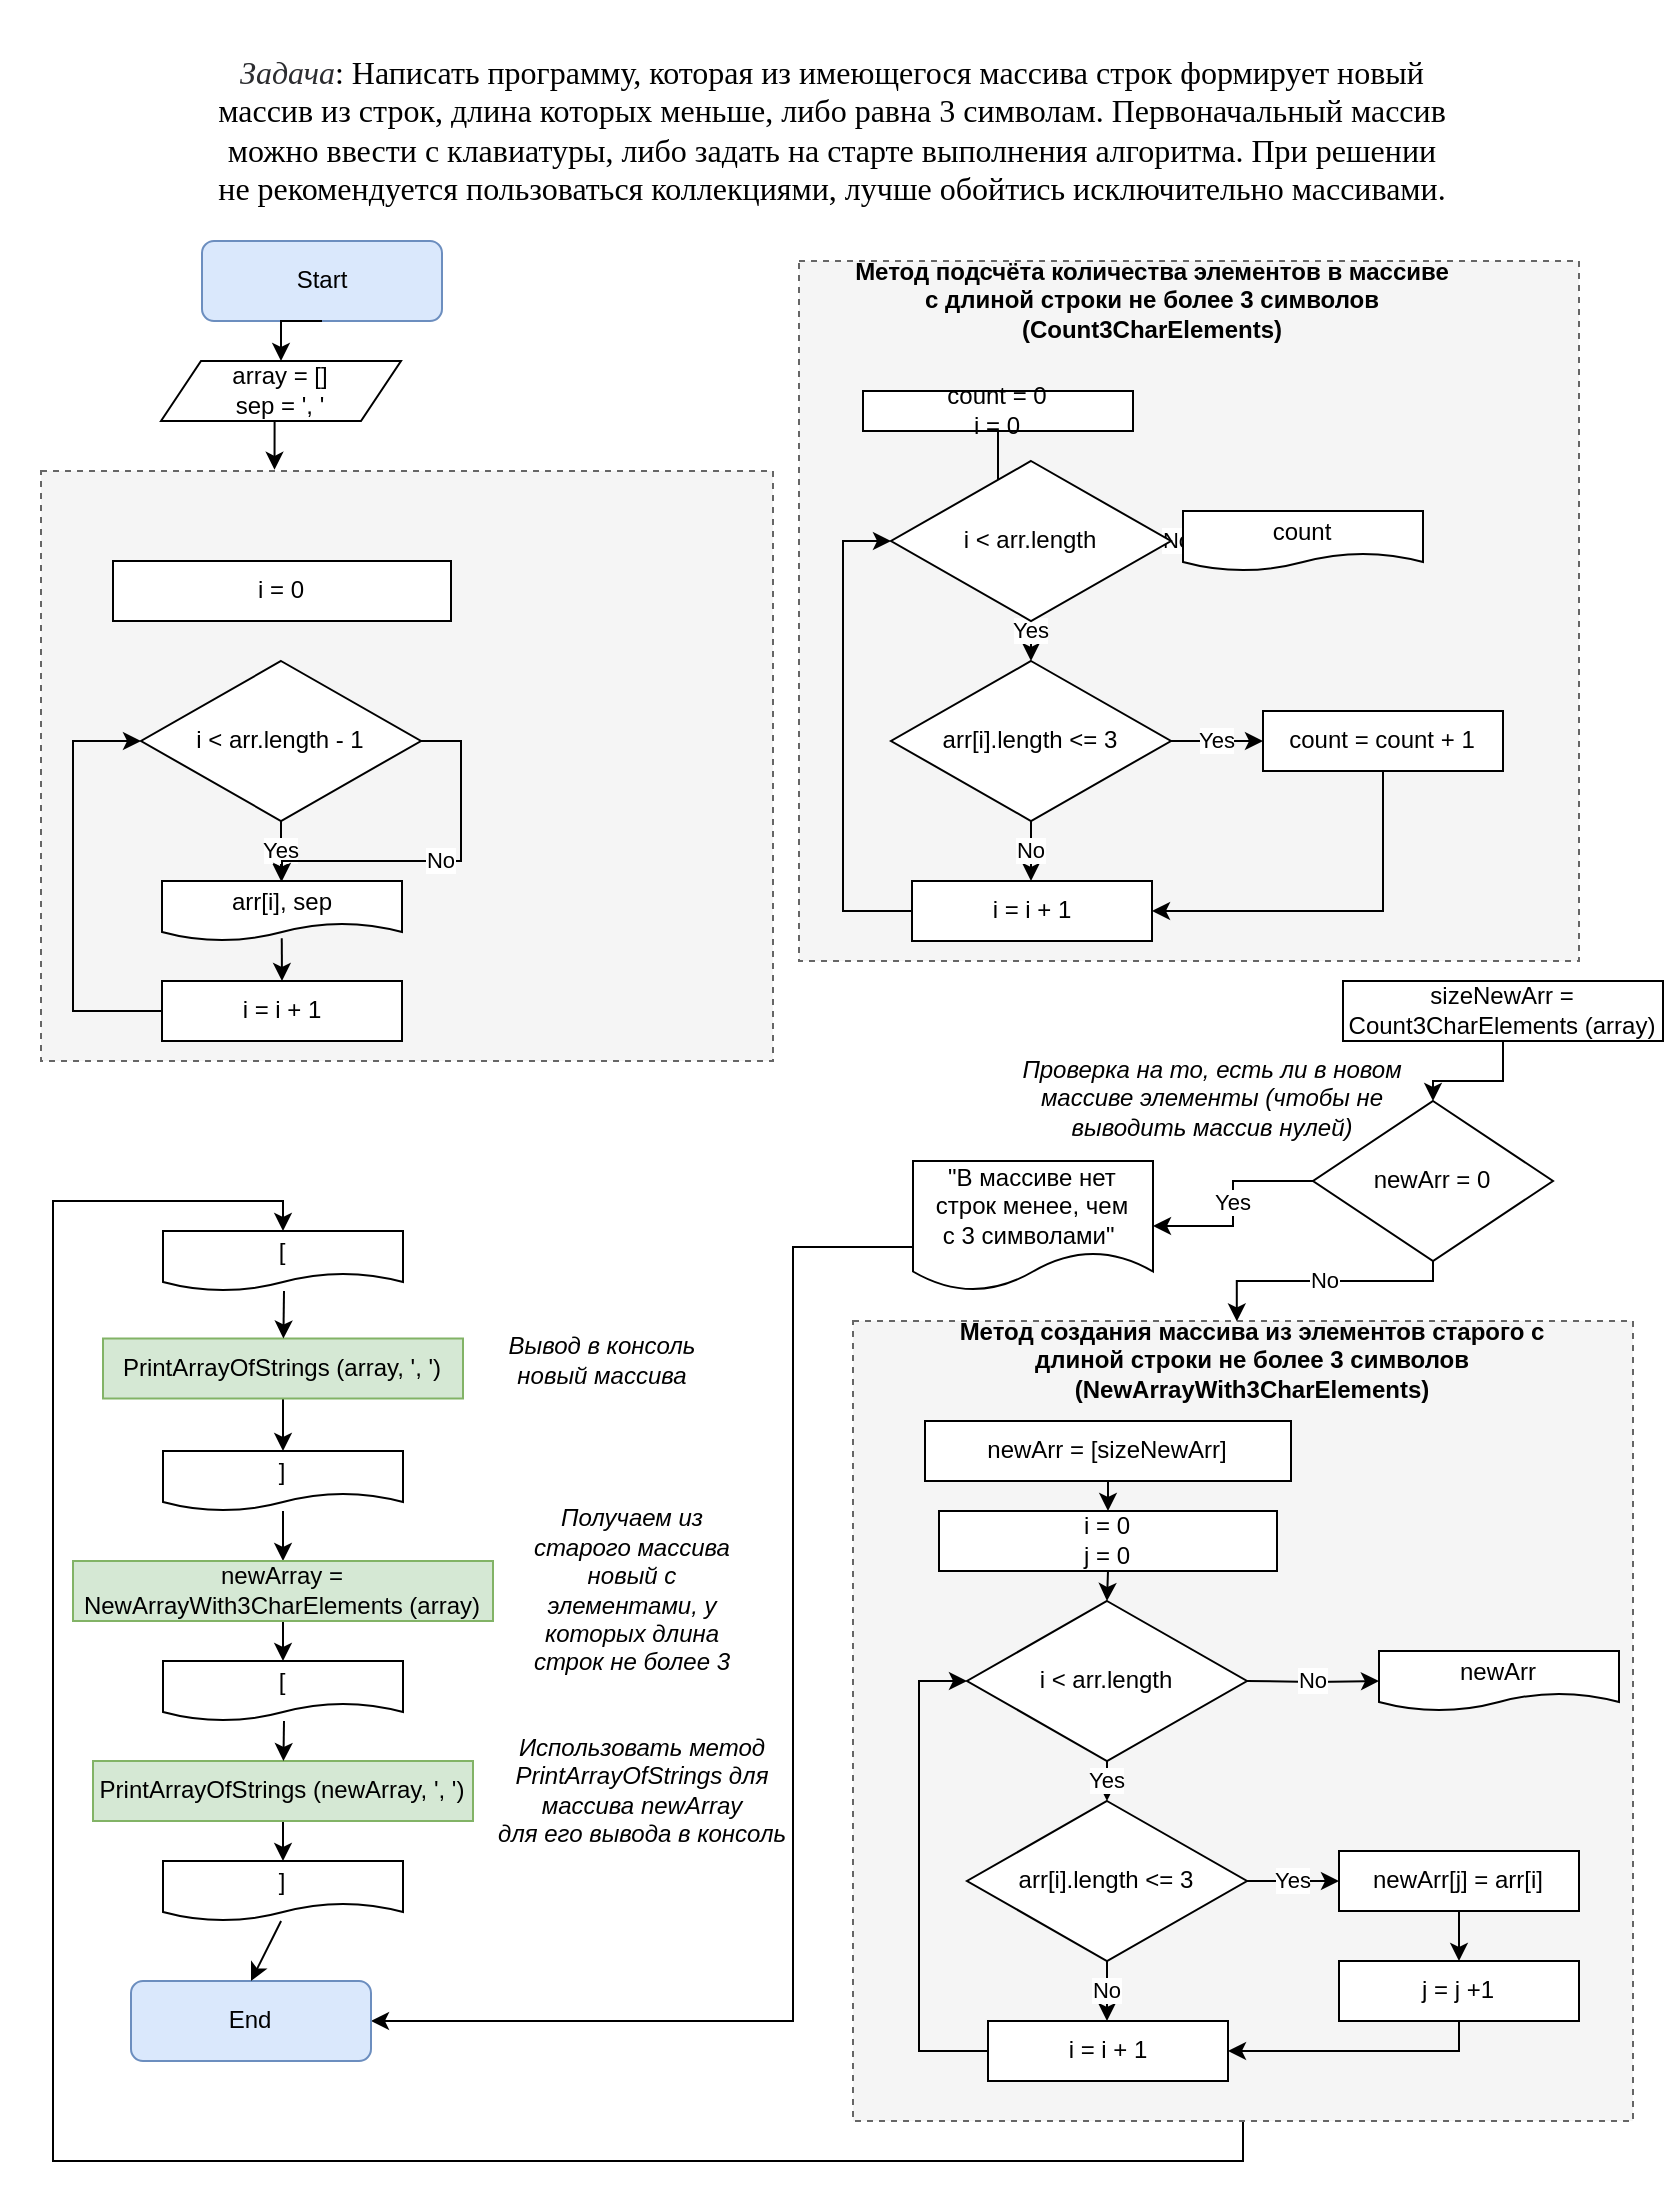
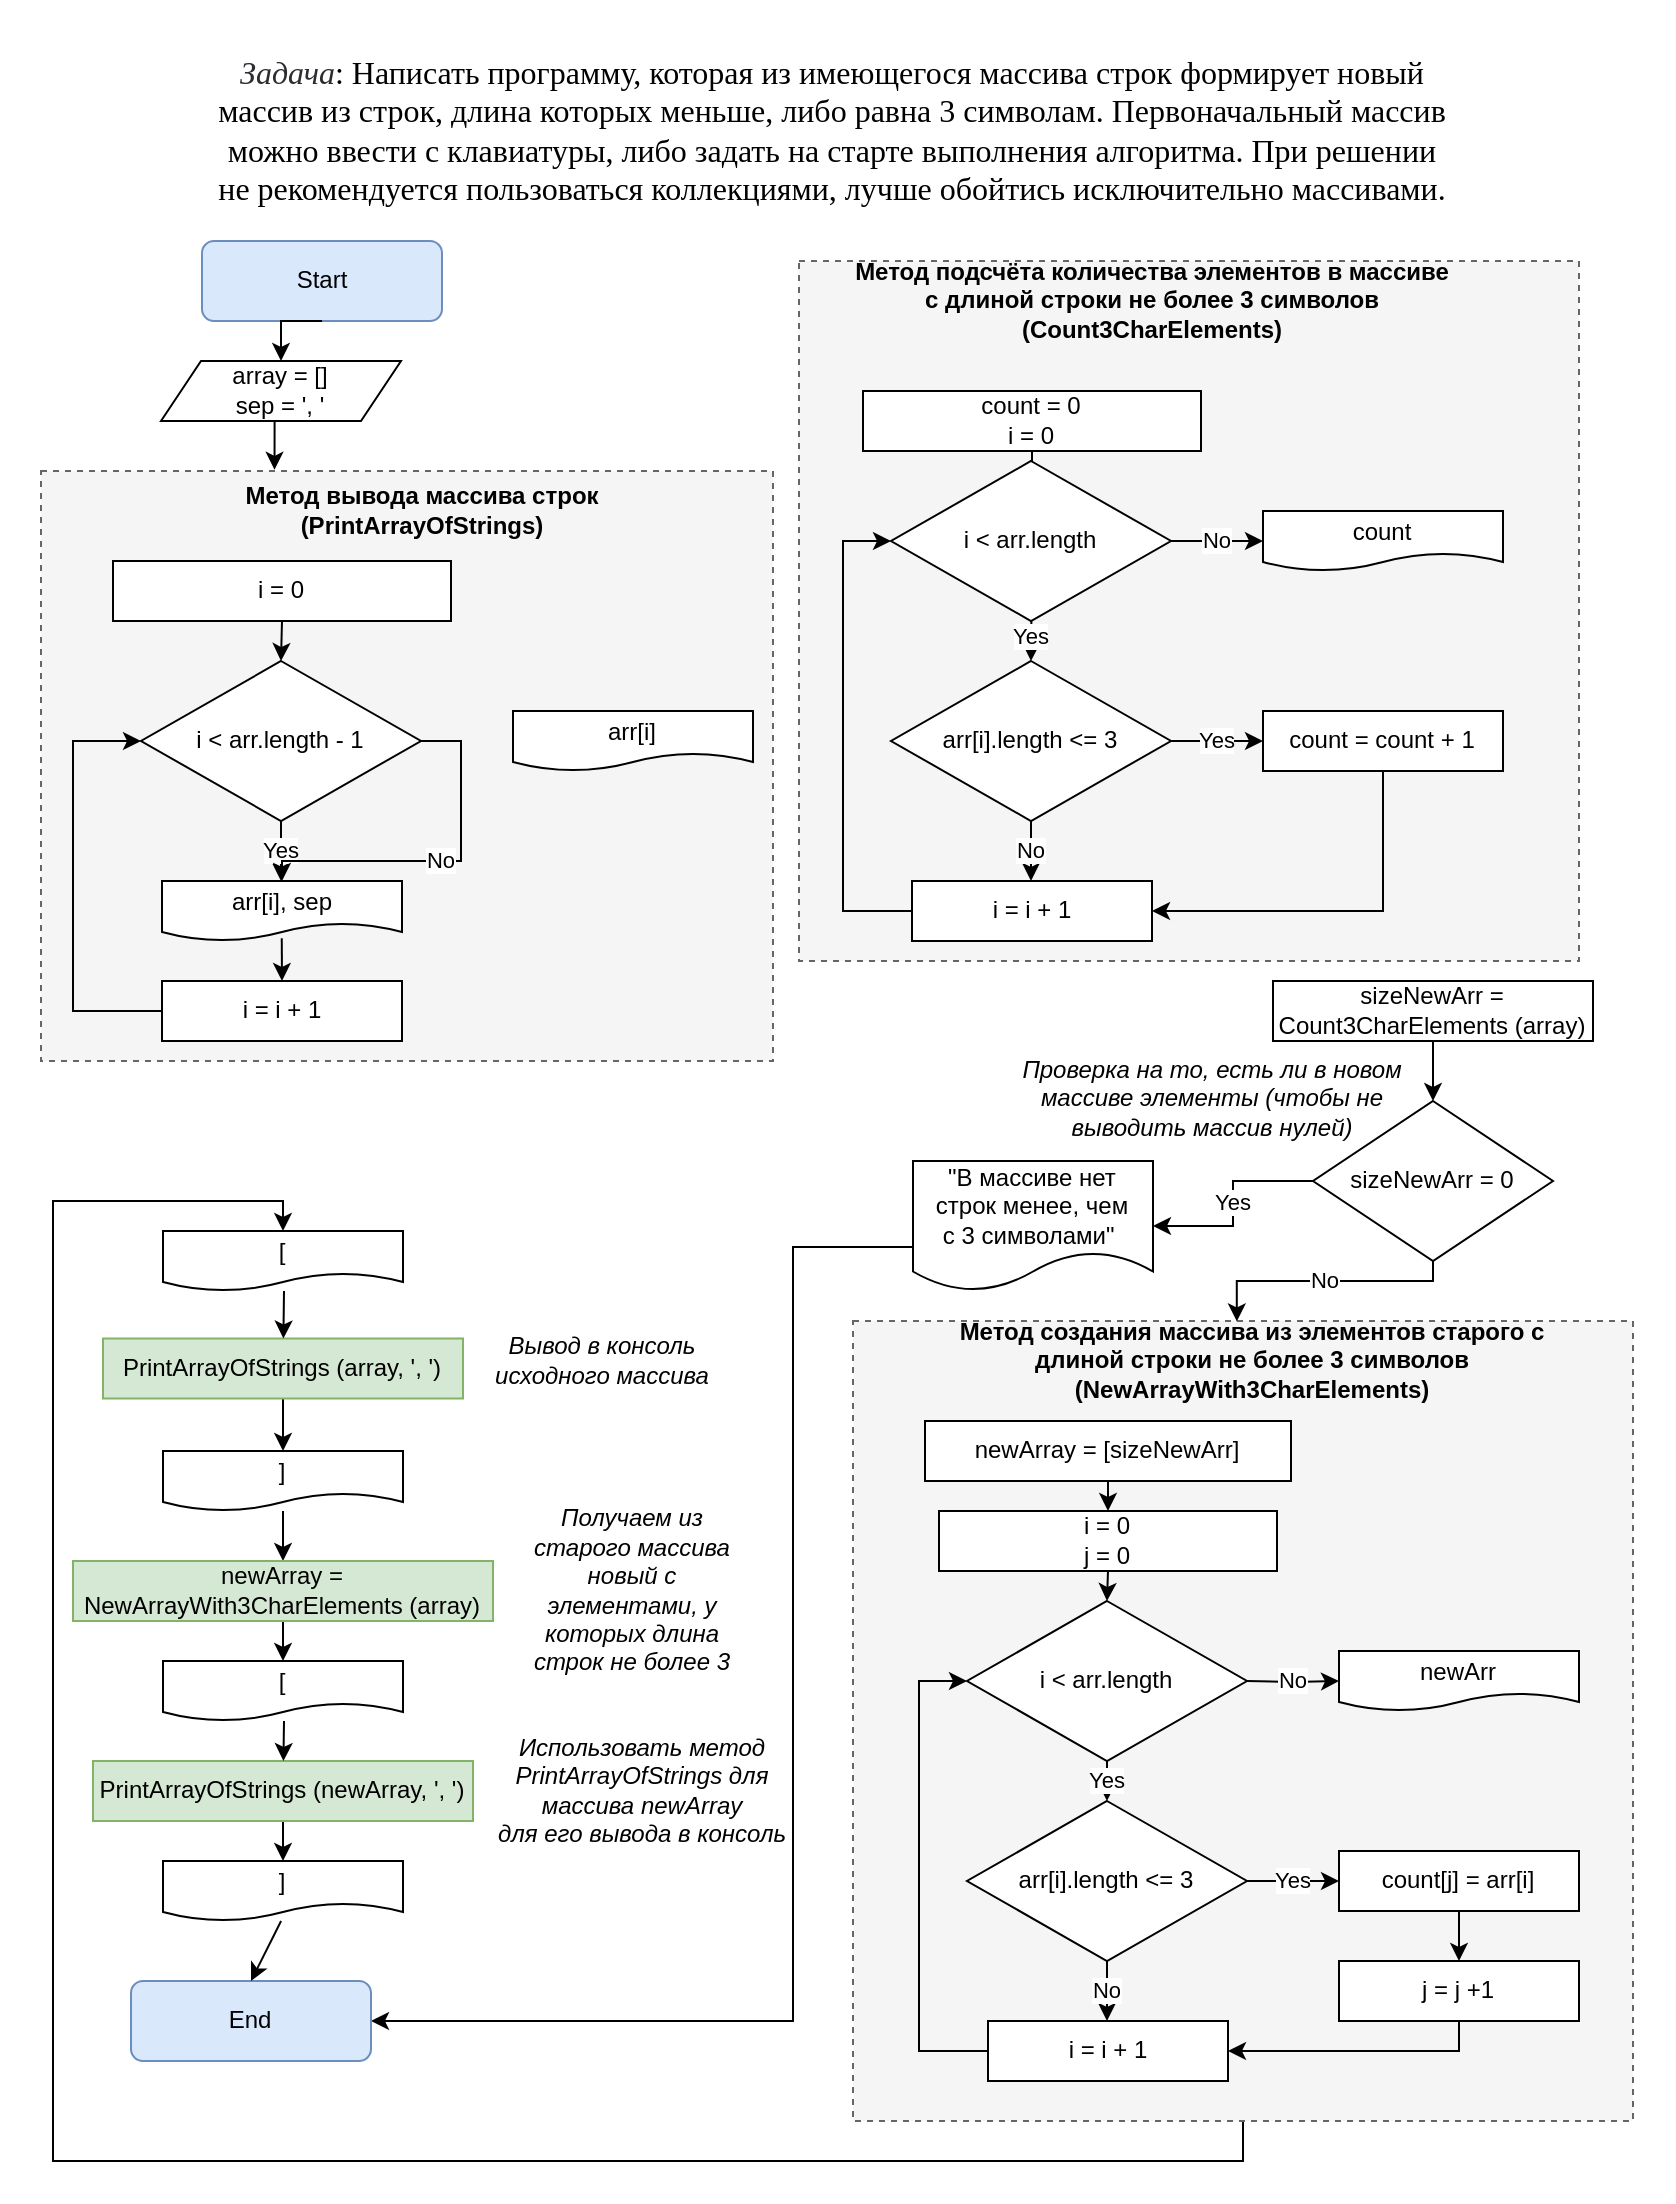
node "count = 0 i = 0": size 270x40 -> 338x60
node "Метод вывода массива строк (PrintArrayOfStrings)": added
node "count": moved (1303, 541) -> (1383, 541)
edge "i = 0" -> "i < arr.length - 1": added
node "arr[i]": added
node "sizeNewArr = Count3CharElements (array)": moved (1503, 1011) -> (1433, 1011)
node "newArr = 0": label "newArr = 0" -> "sizeNewArr = 0"
node "Вывод в консоль новый массива": label "Вывод в консоль новый массива" -> "Вывод в консоль исходного массива"
node "newArr = [sizeNewArr]": label "newArr = [sizeNewArr]" -> "newArray = [sizeNewArr]"
node "newArr": moved (1499, 1681) -> (1459, 1681)
node "newArr[j] = arr[i]": label "newArr[j] = arr[i]" -> "count[j] = arr[i]"
